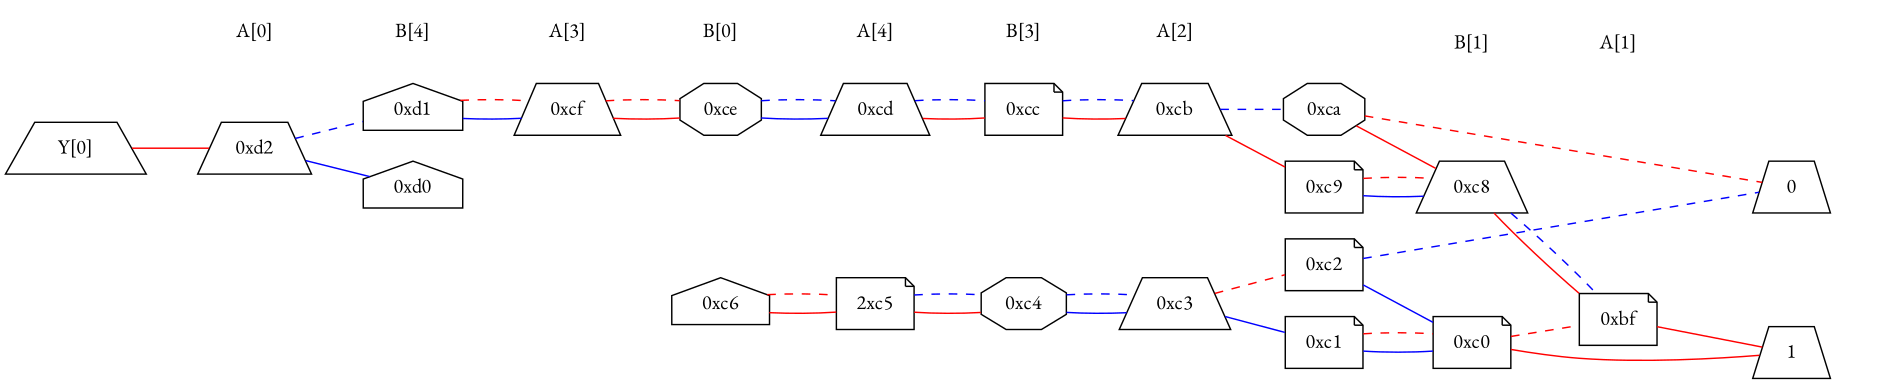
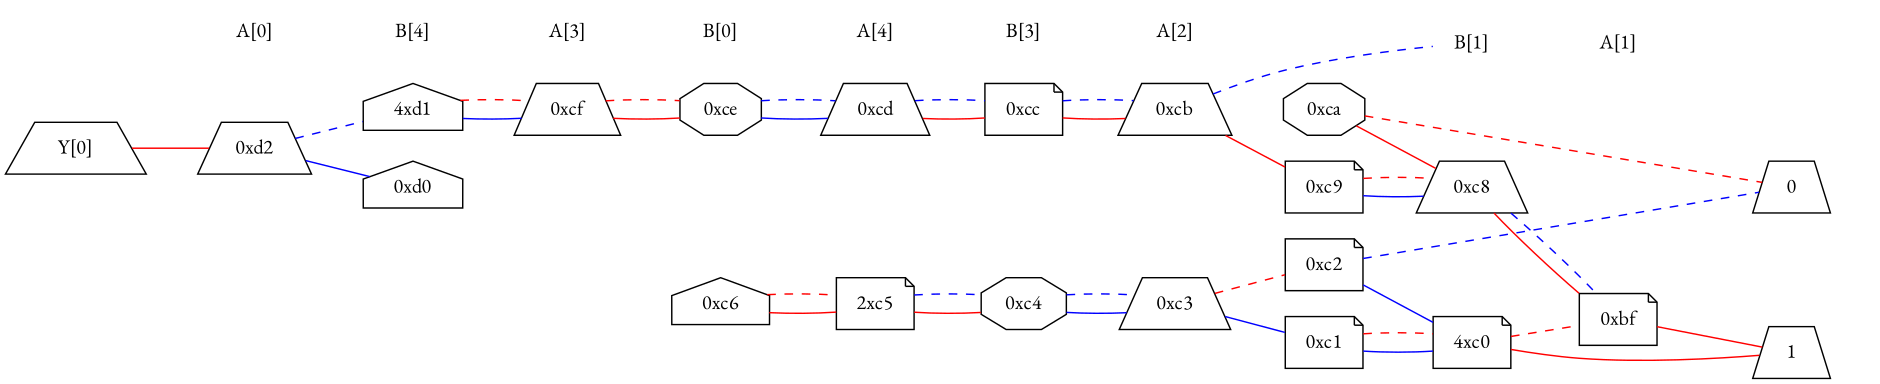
node "0xd1": label "0xd1" -> "4xd1"
edge "0xcb" -- "0xca": now "0xcb" -- "B[1]"
node "0xc0": label "0xc0" -> "4xc0"
